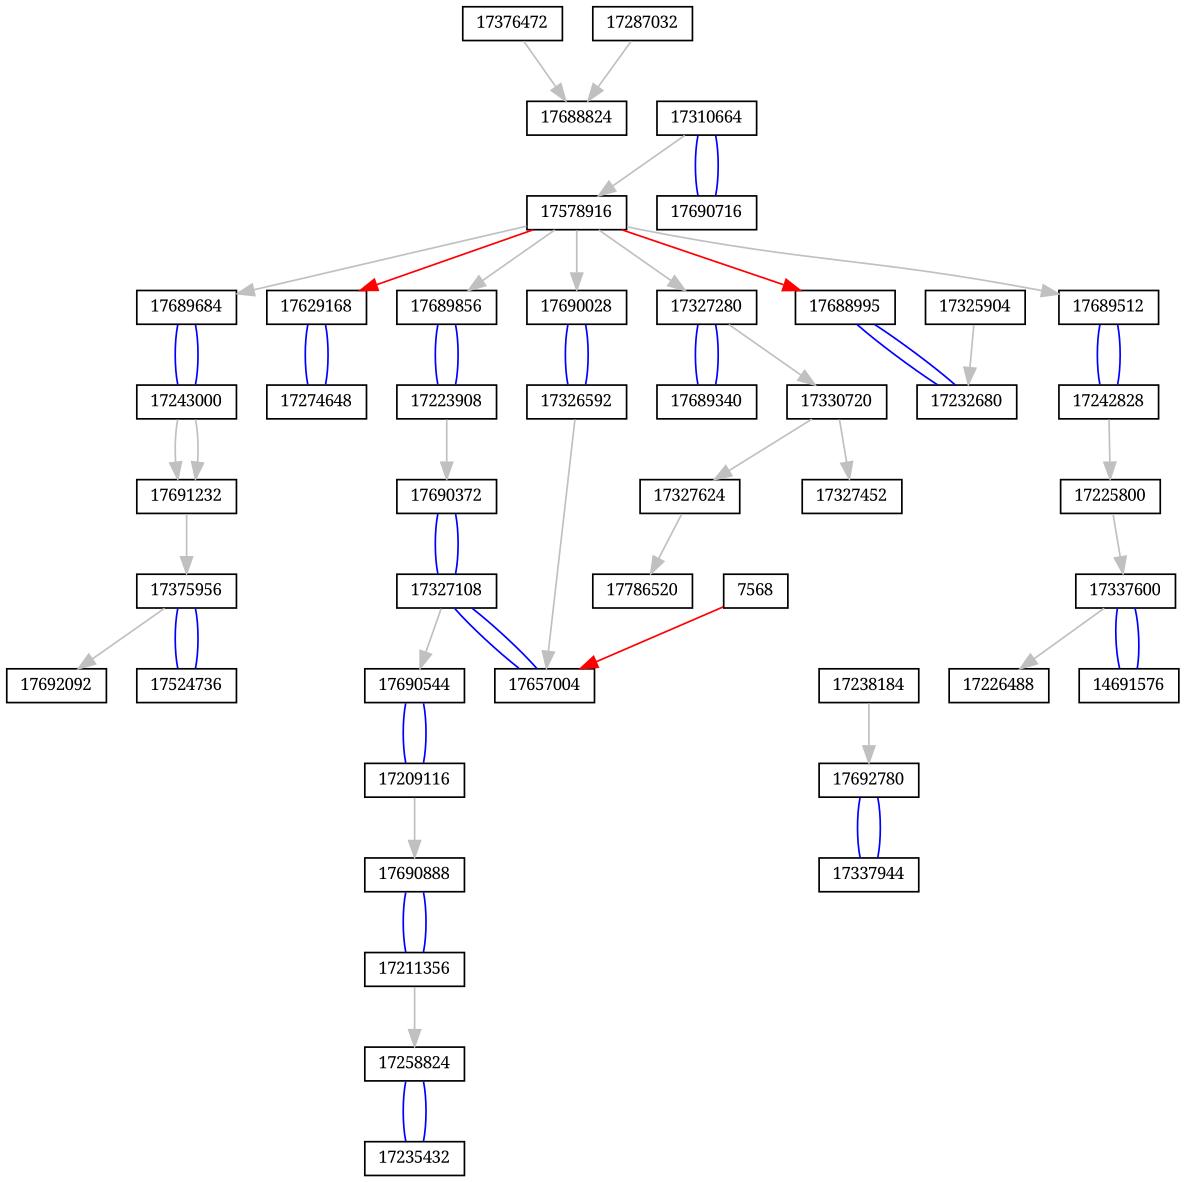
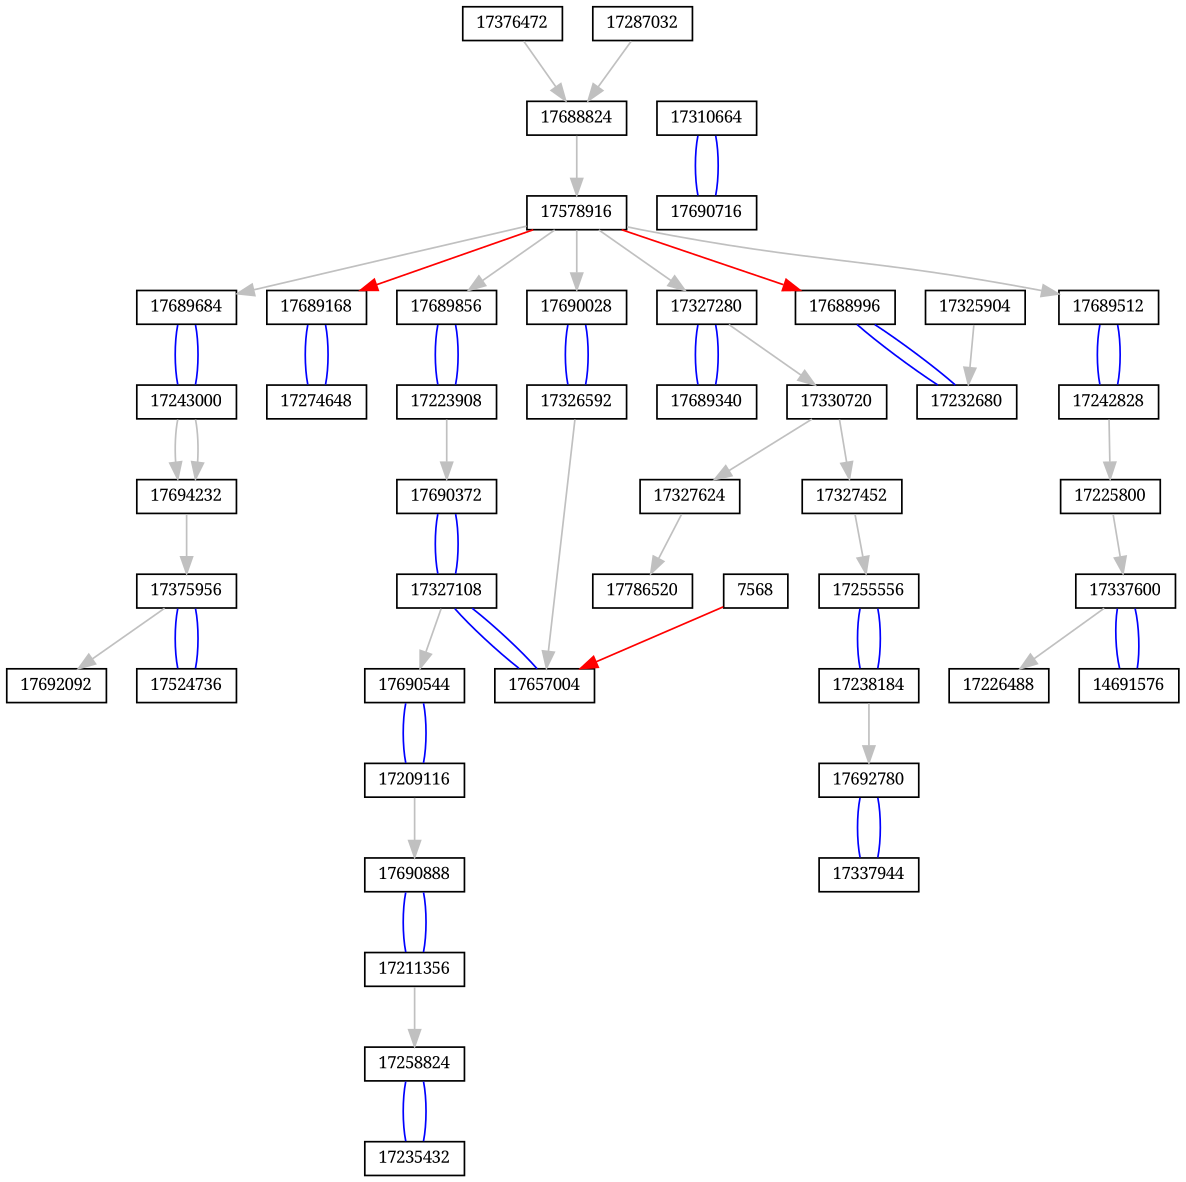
edge "17310664" -- "17578916": now "17688824" -- "17578916"
node "17629168": label "17629168" -> "17689168"
node "17688995": label "17688995" -> "17688996"
node "17691232": label "17691232" -> "17694232"
node "17255556": added
